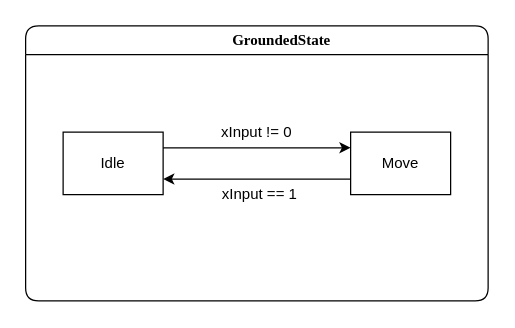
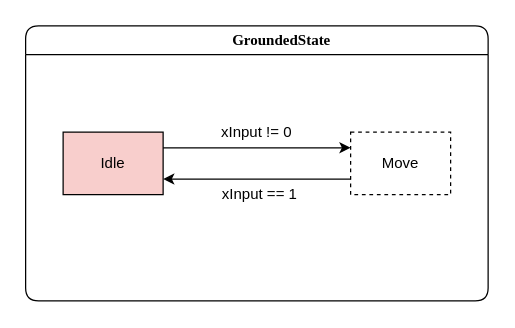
node "Idle": fillcolor #ffffff -> #f8cecc
node "Move": style solid -> dashed
